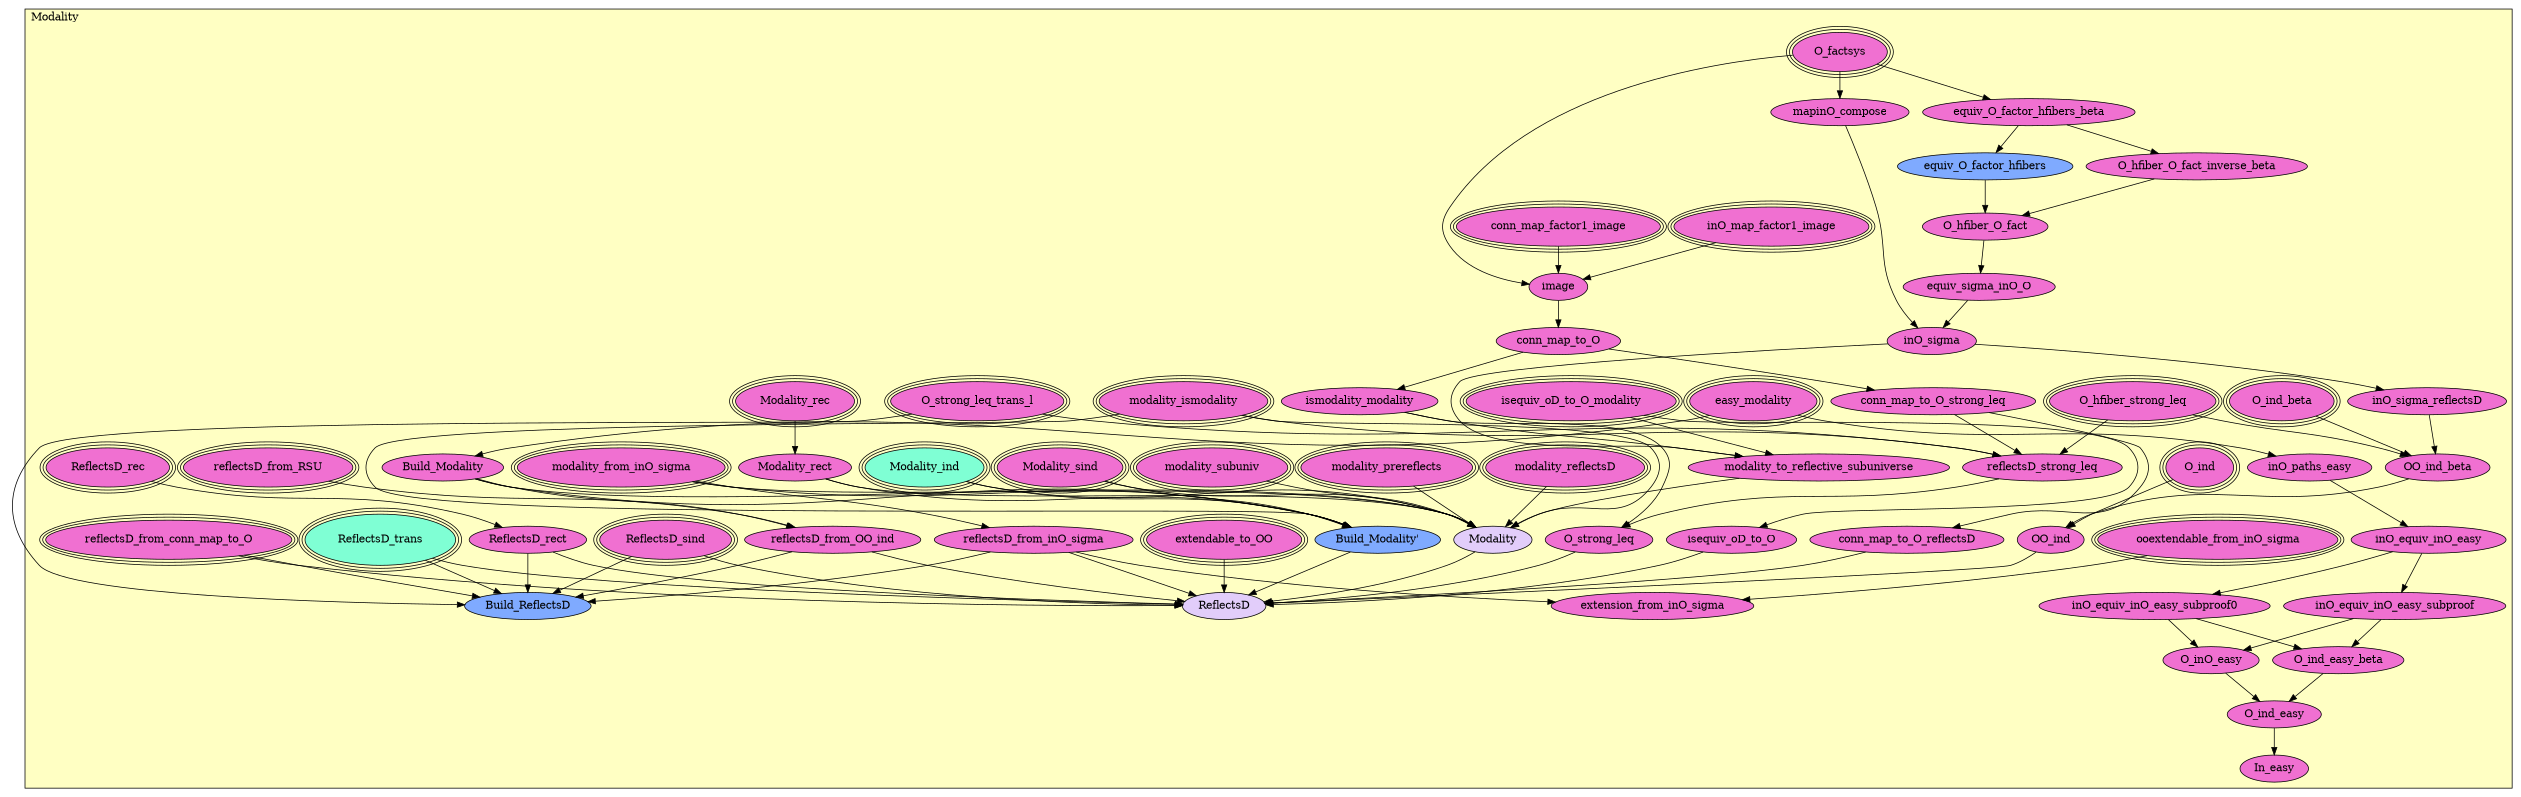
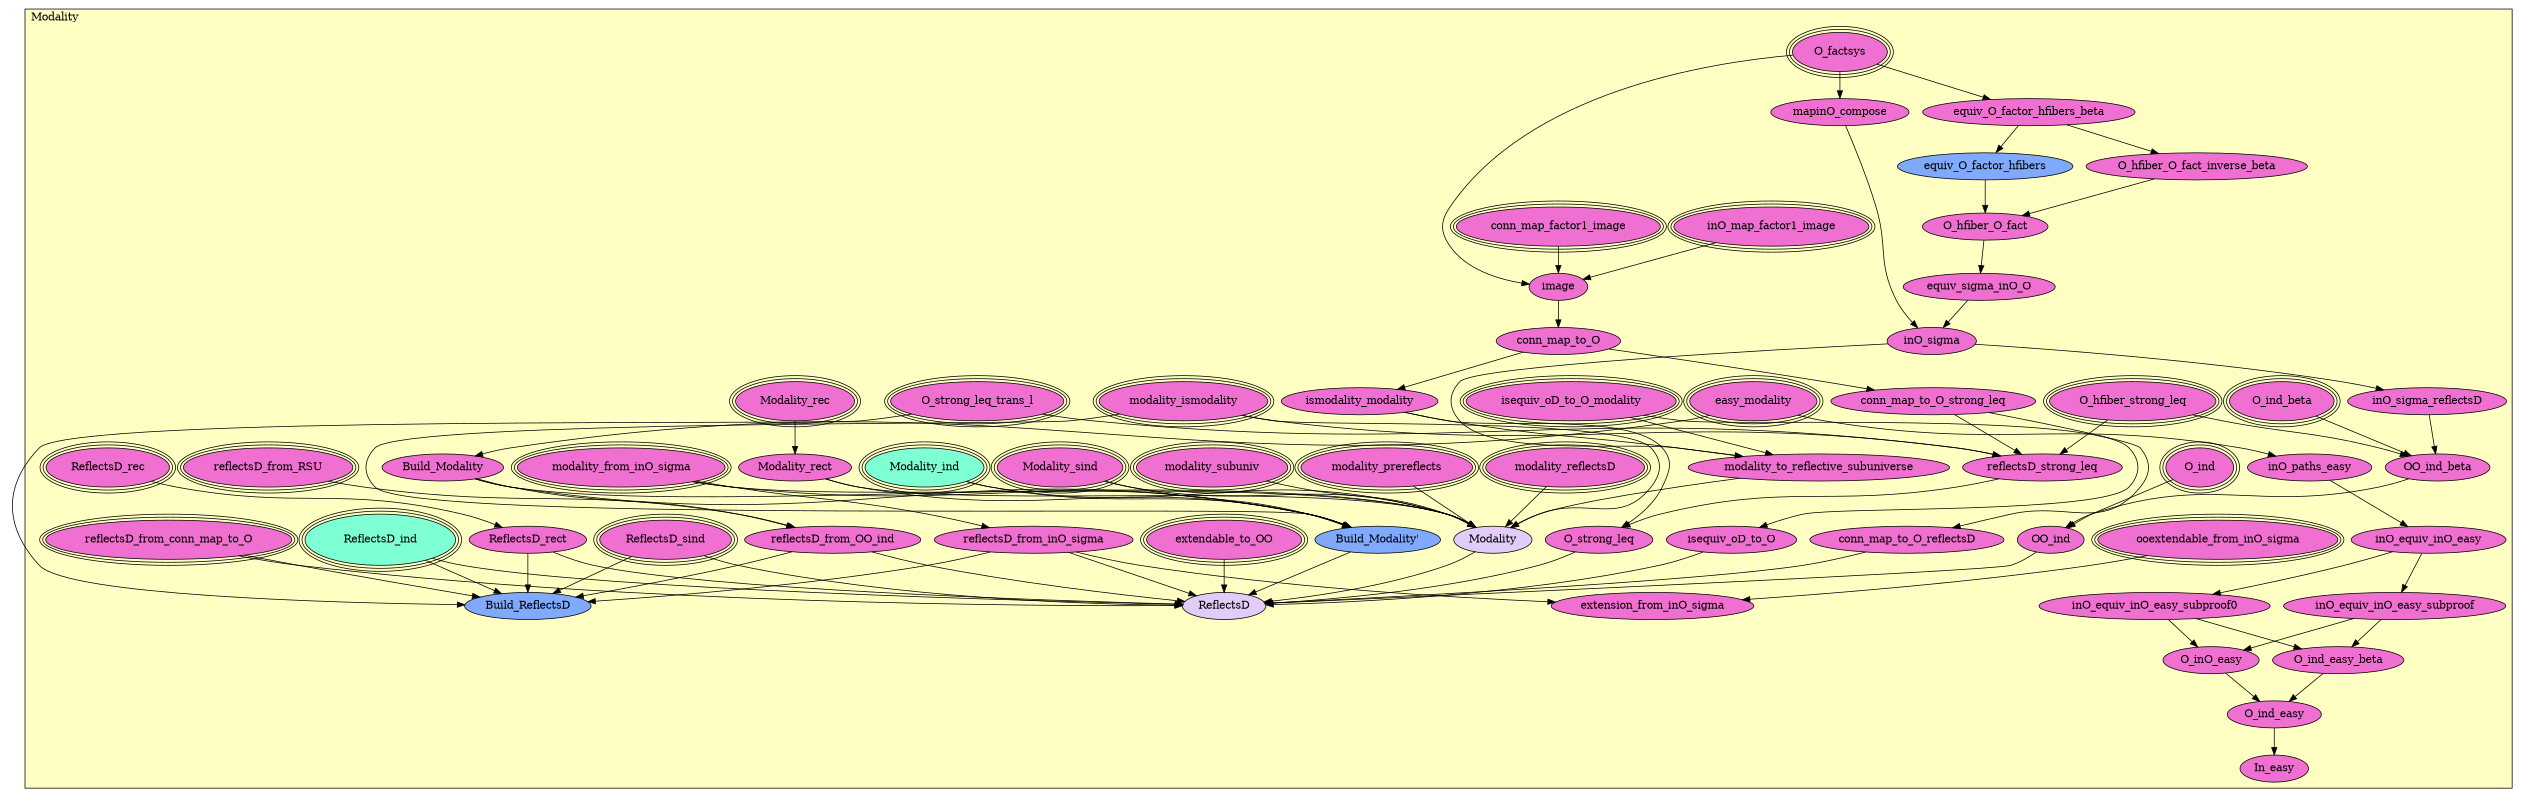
node "ReflectsD_trans": label "ReflectsD_trans" -> "ReflectsD_ind"
